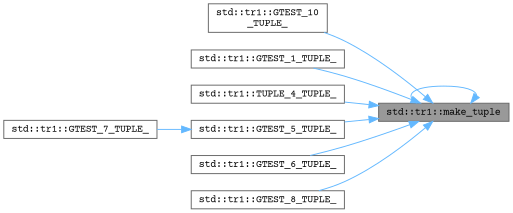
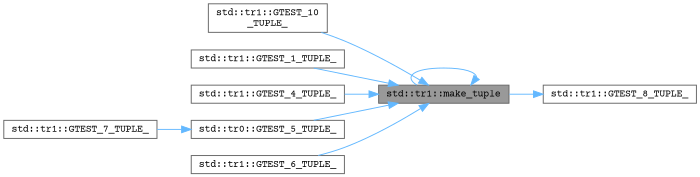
node "std::tr1::TUPLE_4_TUPLE_": label "std::tr1::TUPLE_4_TUPLE_" -> "std::tr1::GTEST_4_TUPLE_"
node "std::tr1::GTEST_5_TUPLE_": label "std::tr1::GTEST_5_TUPLE_" -> "std::tr0::GTEST_5_TUPLE_"
edge "std::tr1::GTEST_8_TUPLE_" -> "std::tr1::make_tuple": reversed
